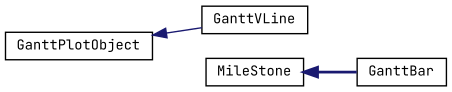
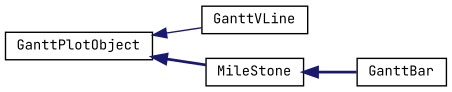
edge "MileStone" -> "GanttPlotObject": added
